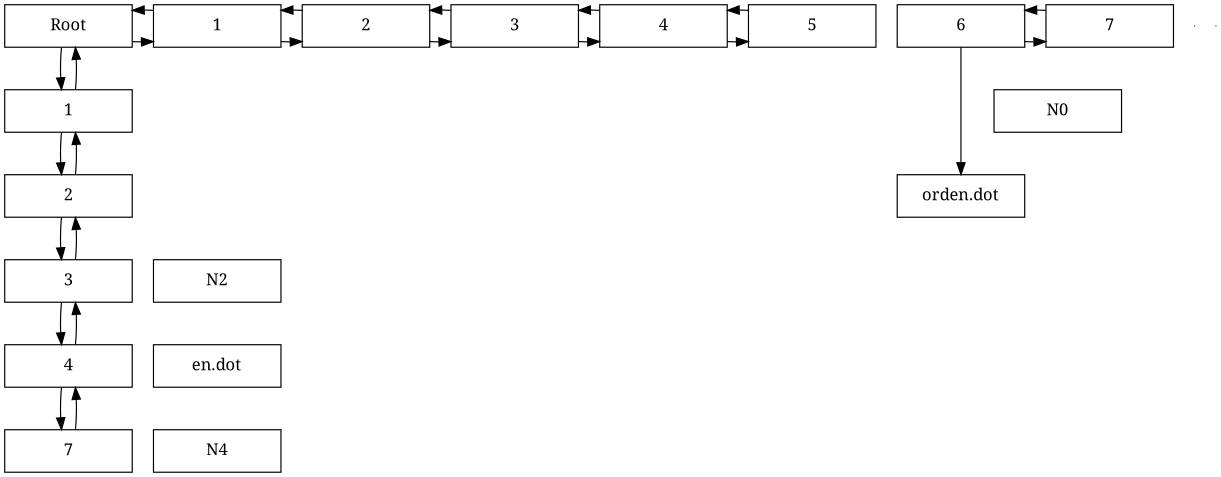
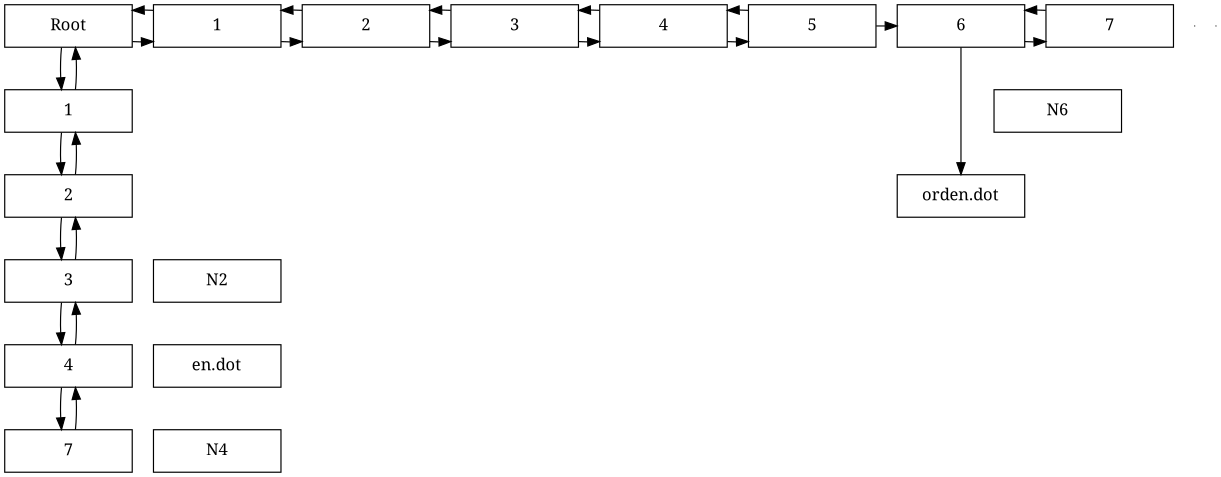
edge "5" -> "6": added
node "N0": label "N0" -> "N6"
